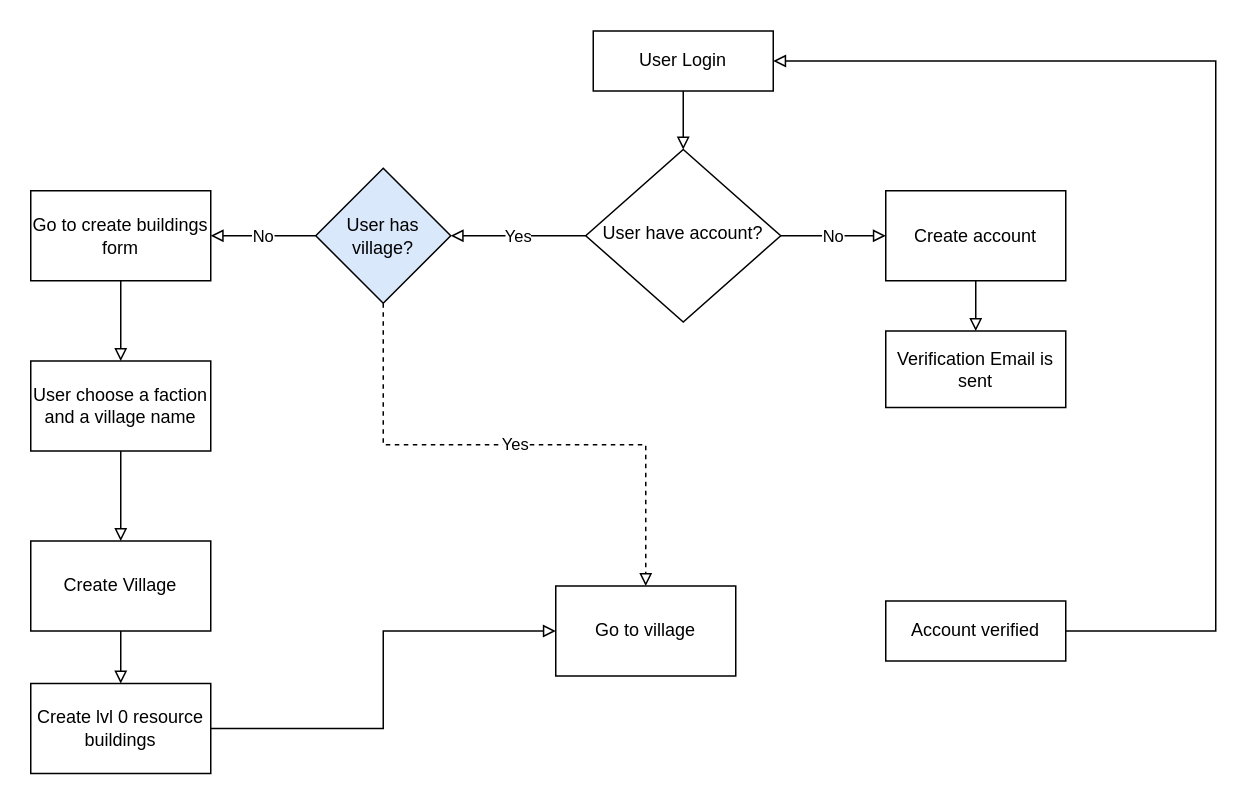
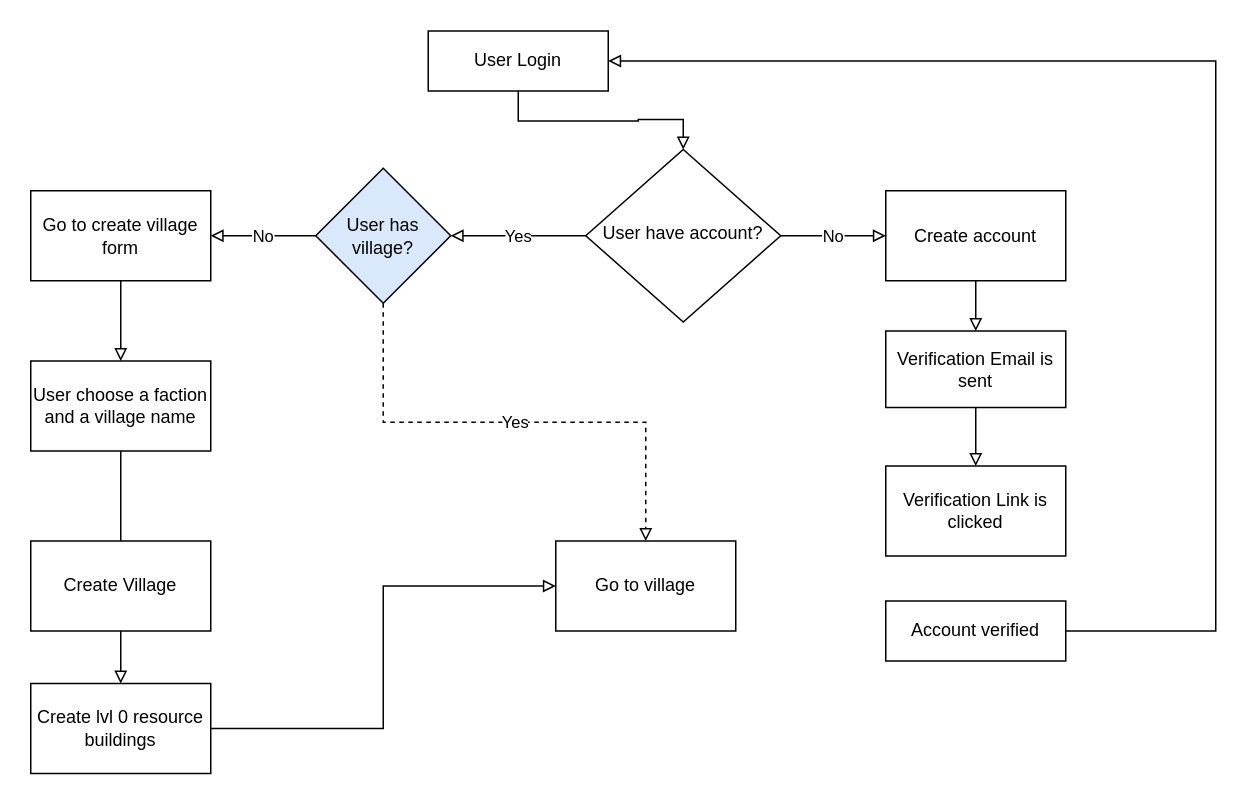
node "User Login": moved (683, 61) -> (518, 61)
node "Go to create buildings form": label "Go to create buildings form" -> "Go to create village form"
edge "Verification Email is sent" -> "Verification Link is clicked": added
node "Verification Link is clicked": added
edge "User choose a faction and a village name" -> "Create Village": arrowhead block -> none
node "Go to village": moved (646, 631) -> (646, 586)
